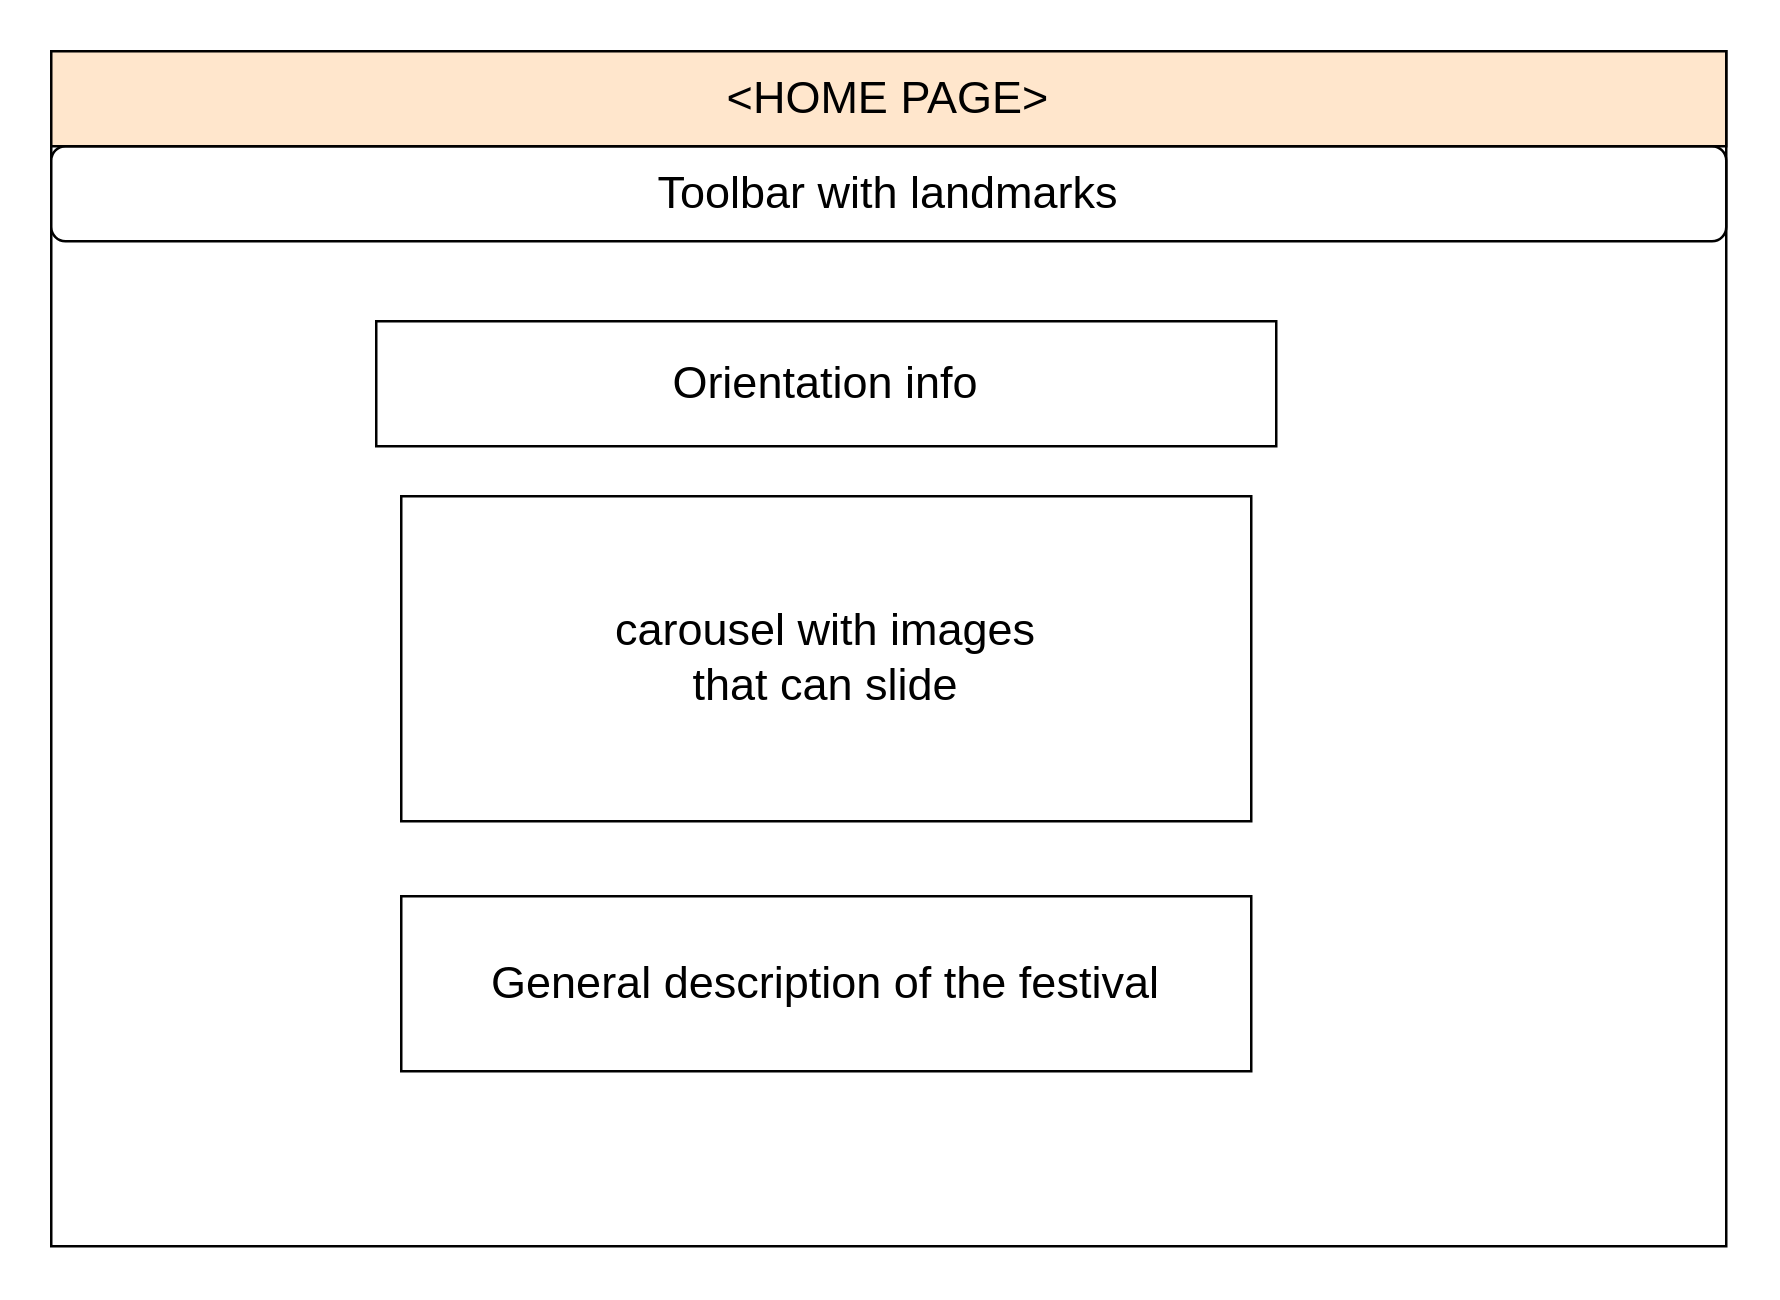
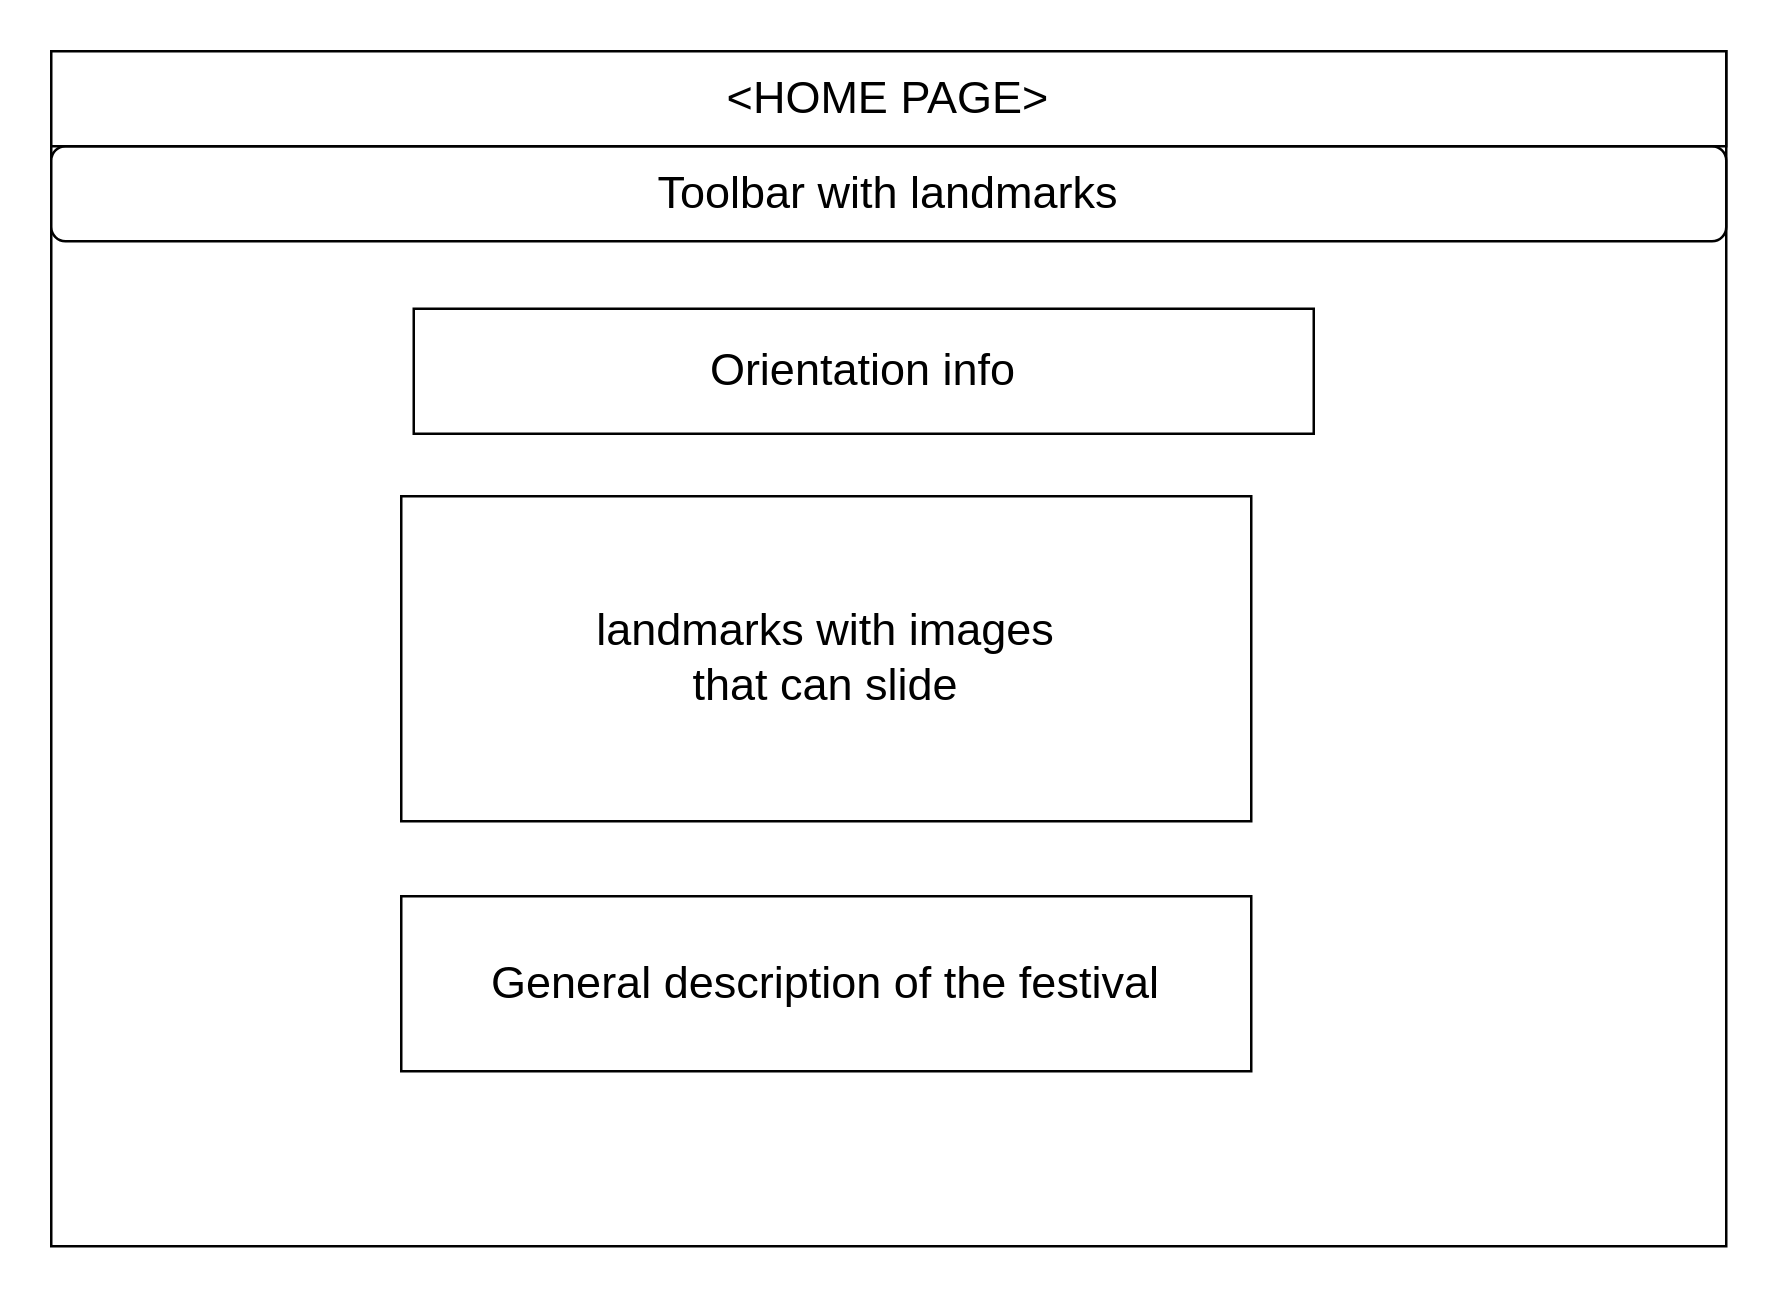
node "<HOME PAGE>": fillcolor #ffe6cc -> #ffffff
node "Orientation info": moved (826, 384) -> (864, 371)
node "carousel with images that can slide": label "carousel with images that can slide" -> "landmarks with images that can slide"
